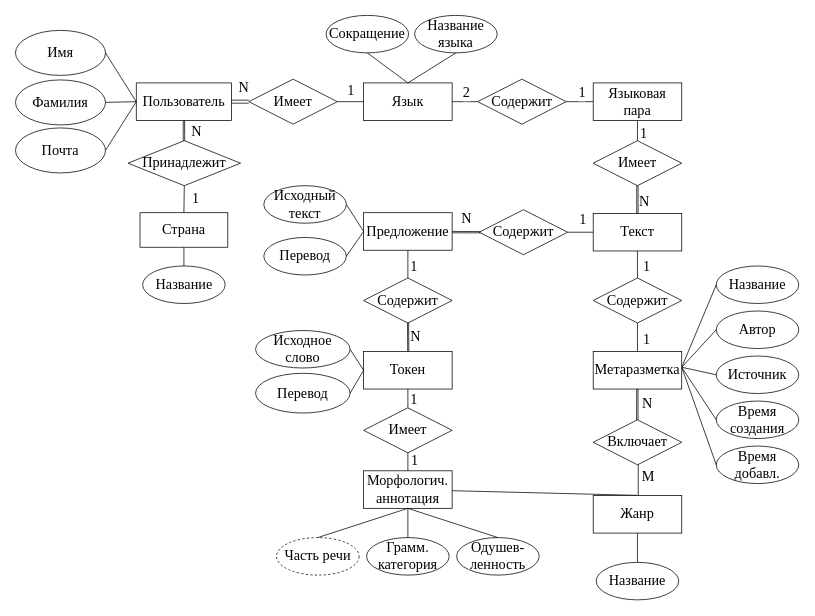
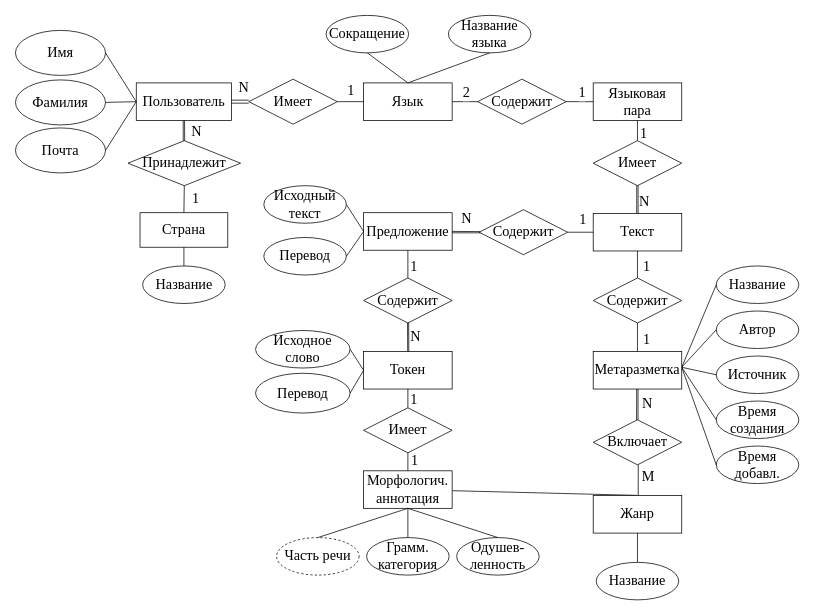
node "Название языка": moved (456, 34) -> (489, 34)
